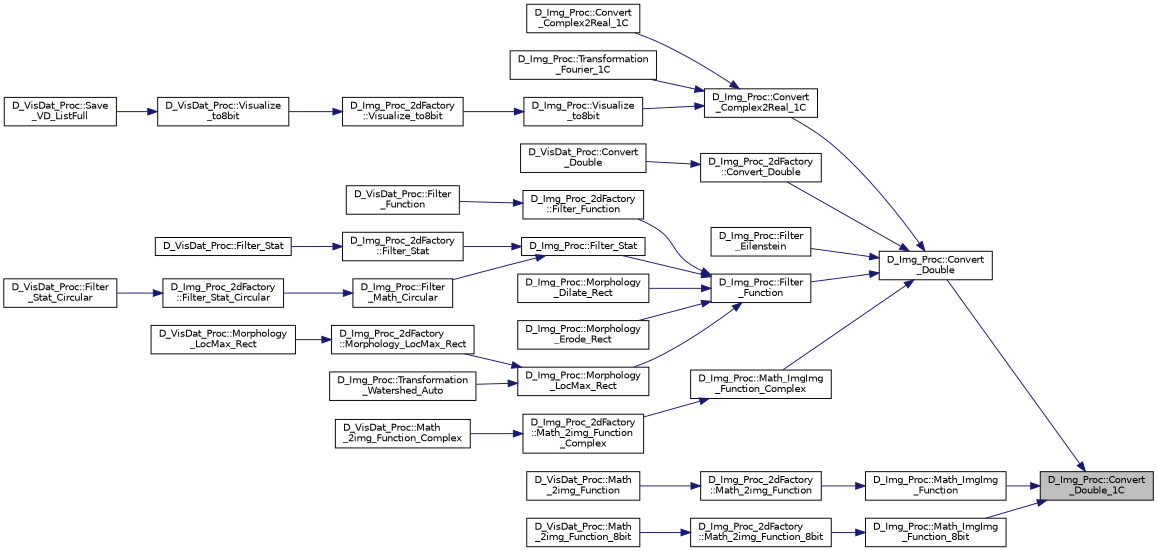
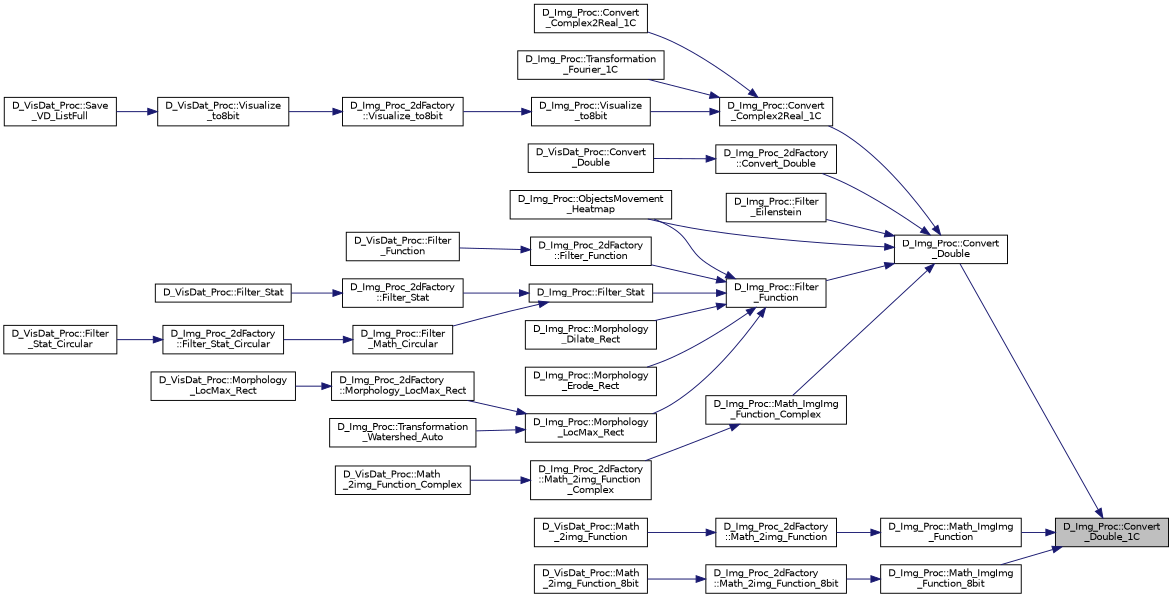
node "D_Img_Proc::ObjectsMovement _Heatmap": added
